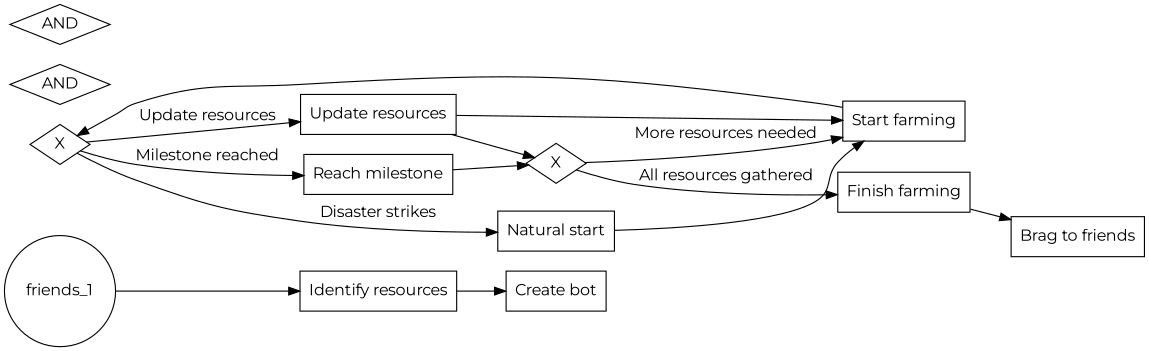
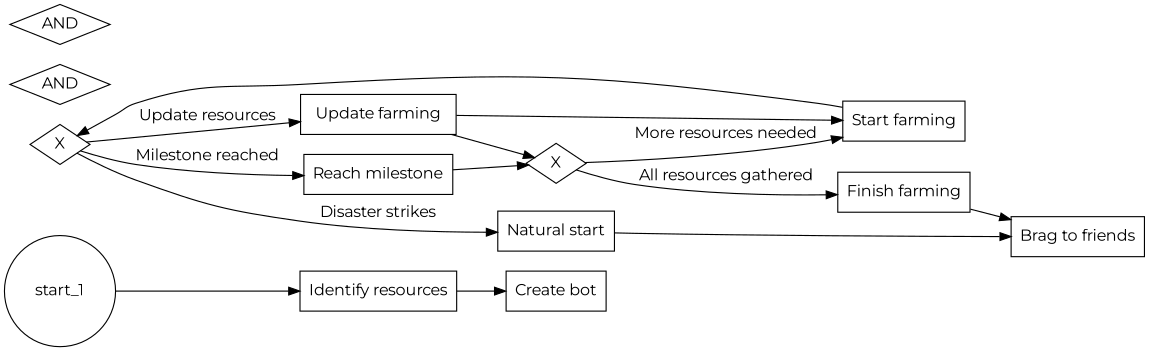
node "Update resources": label "Update resources" -> "Update farming"
edge "Natural start" -> "Start farming": now "Natural start" -> "Brag to friends"
node "friends_1": label "friends_1" -> "start_1"
